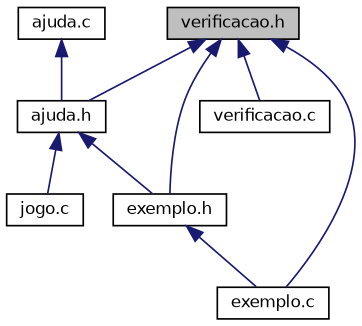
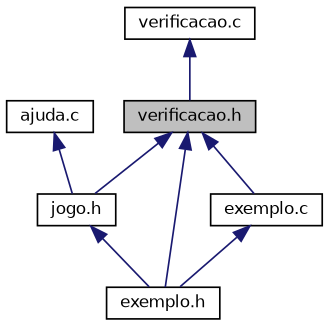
edge "verificacao.c" -> "verificacao.h": reversed
node "ajuda.h": label "ajuda.h" -> "jogo.h"
node "jogo.c": removed
edge "exemplo.c" -> "exemplo.h": reversed
